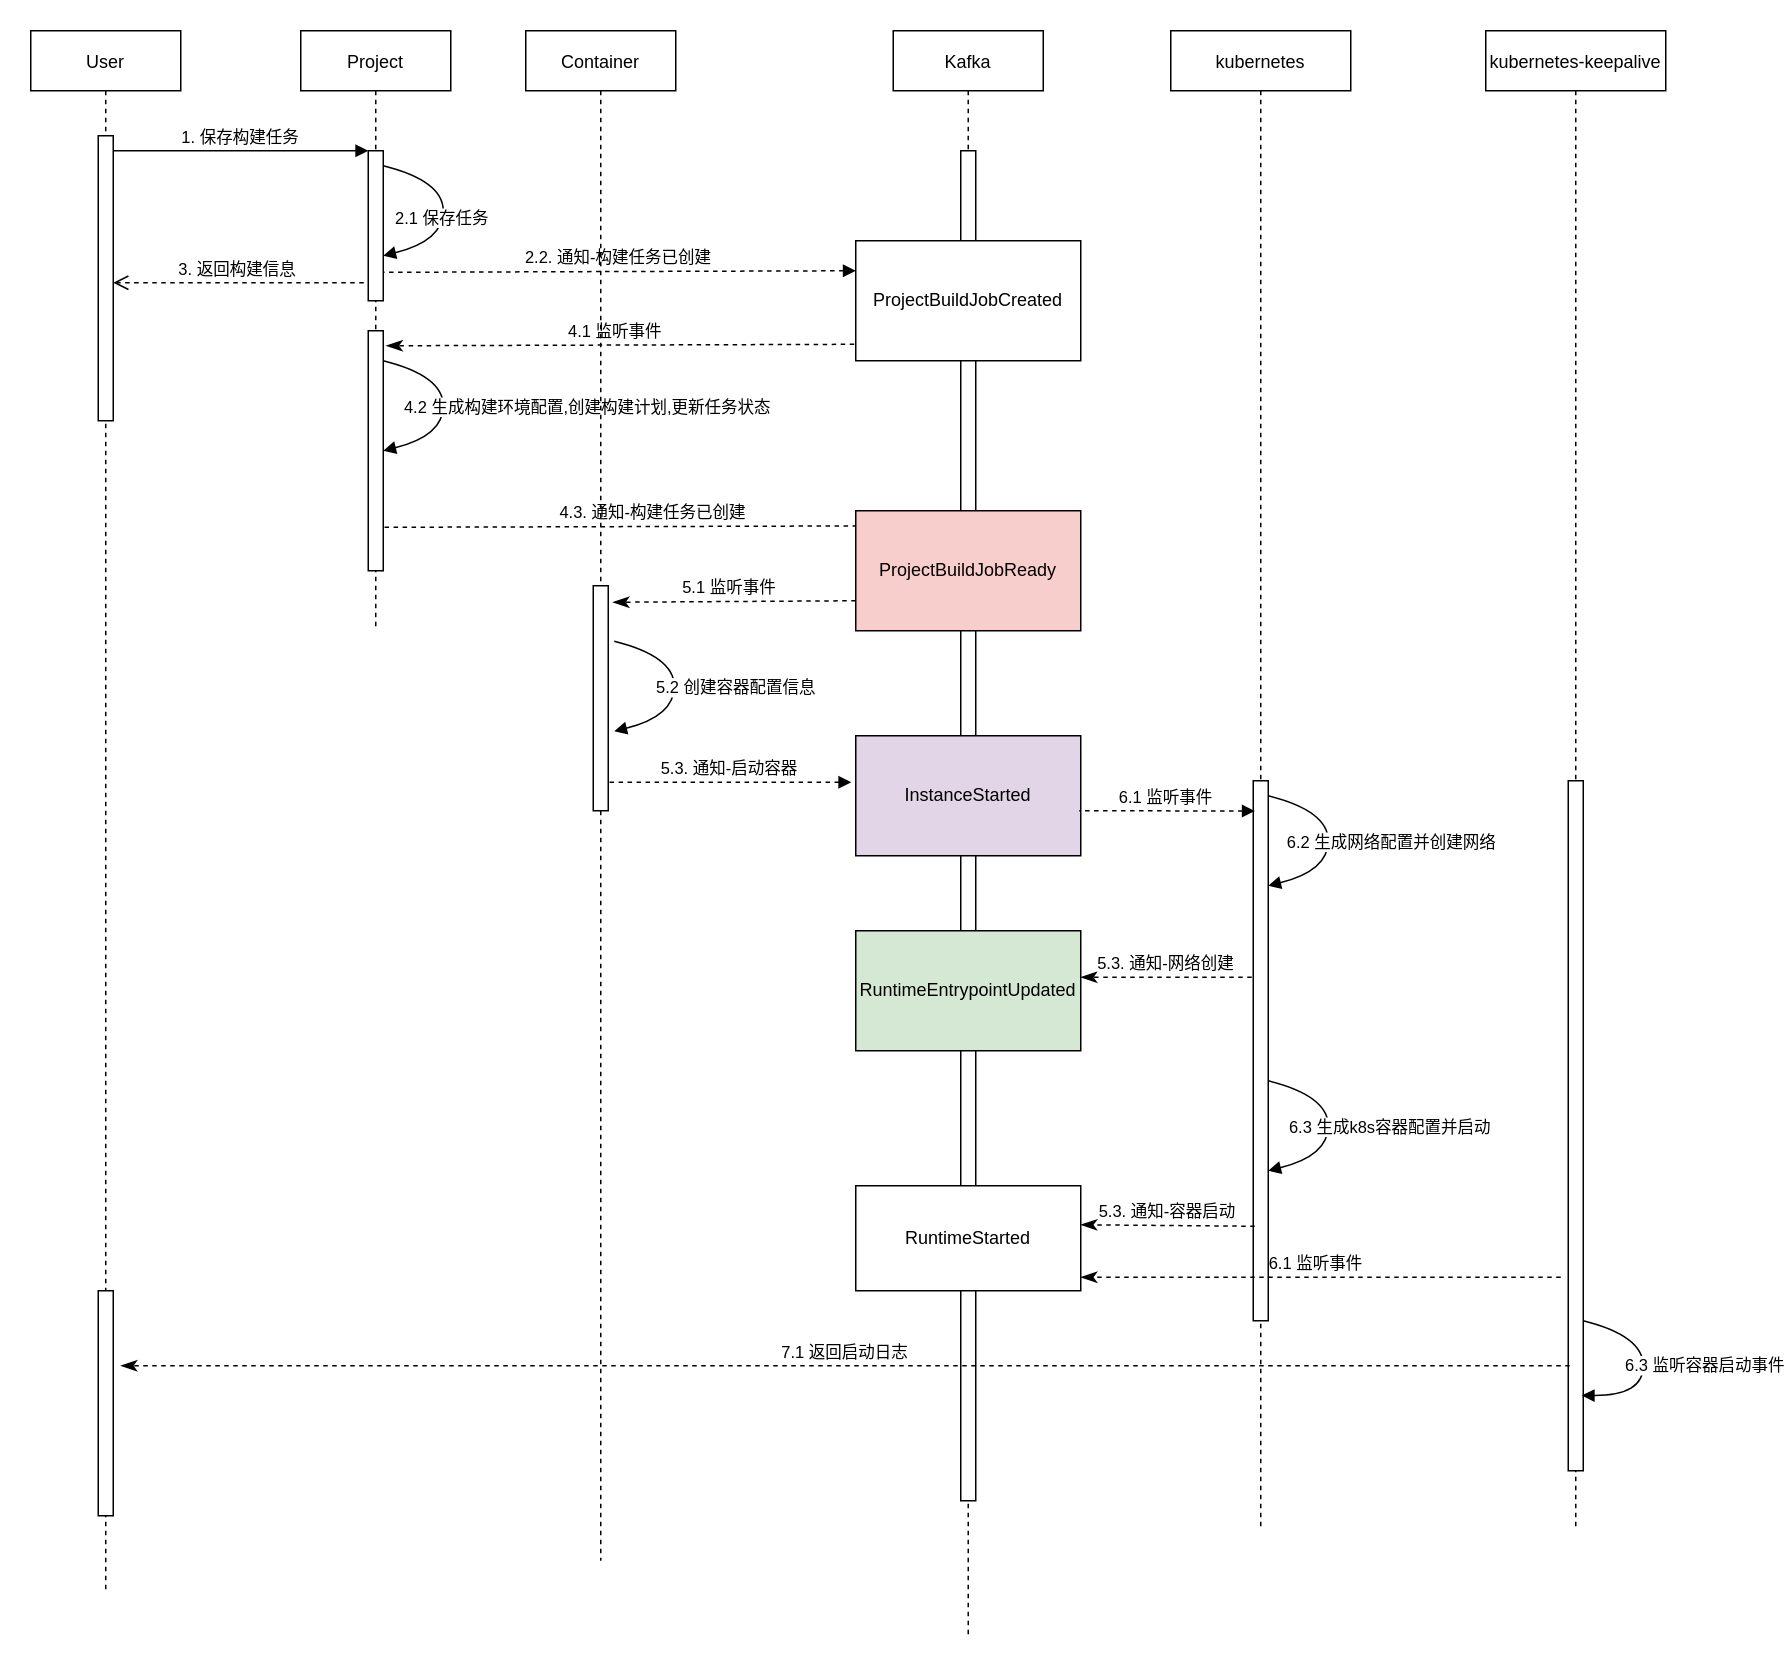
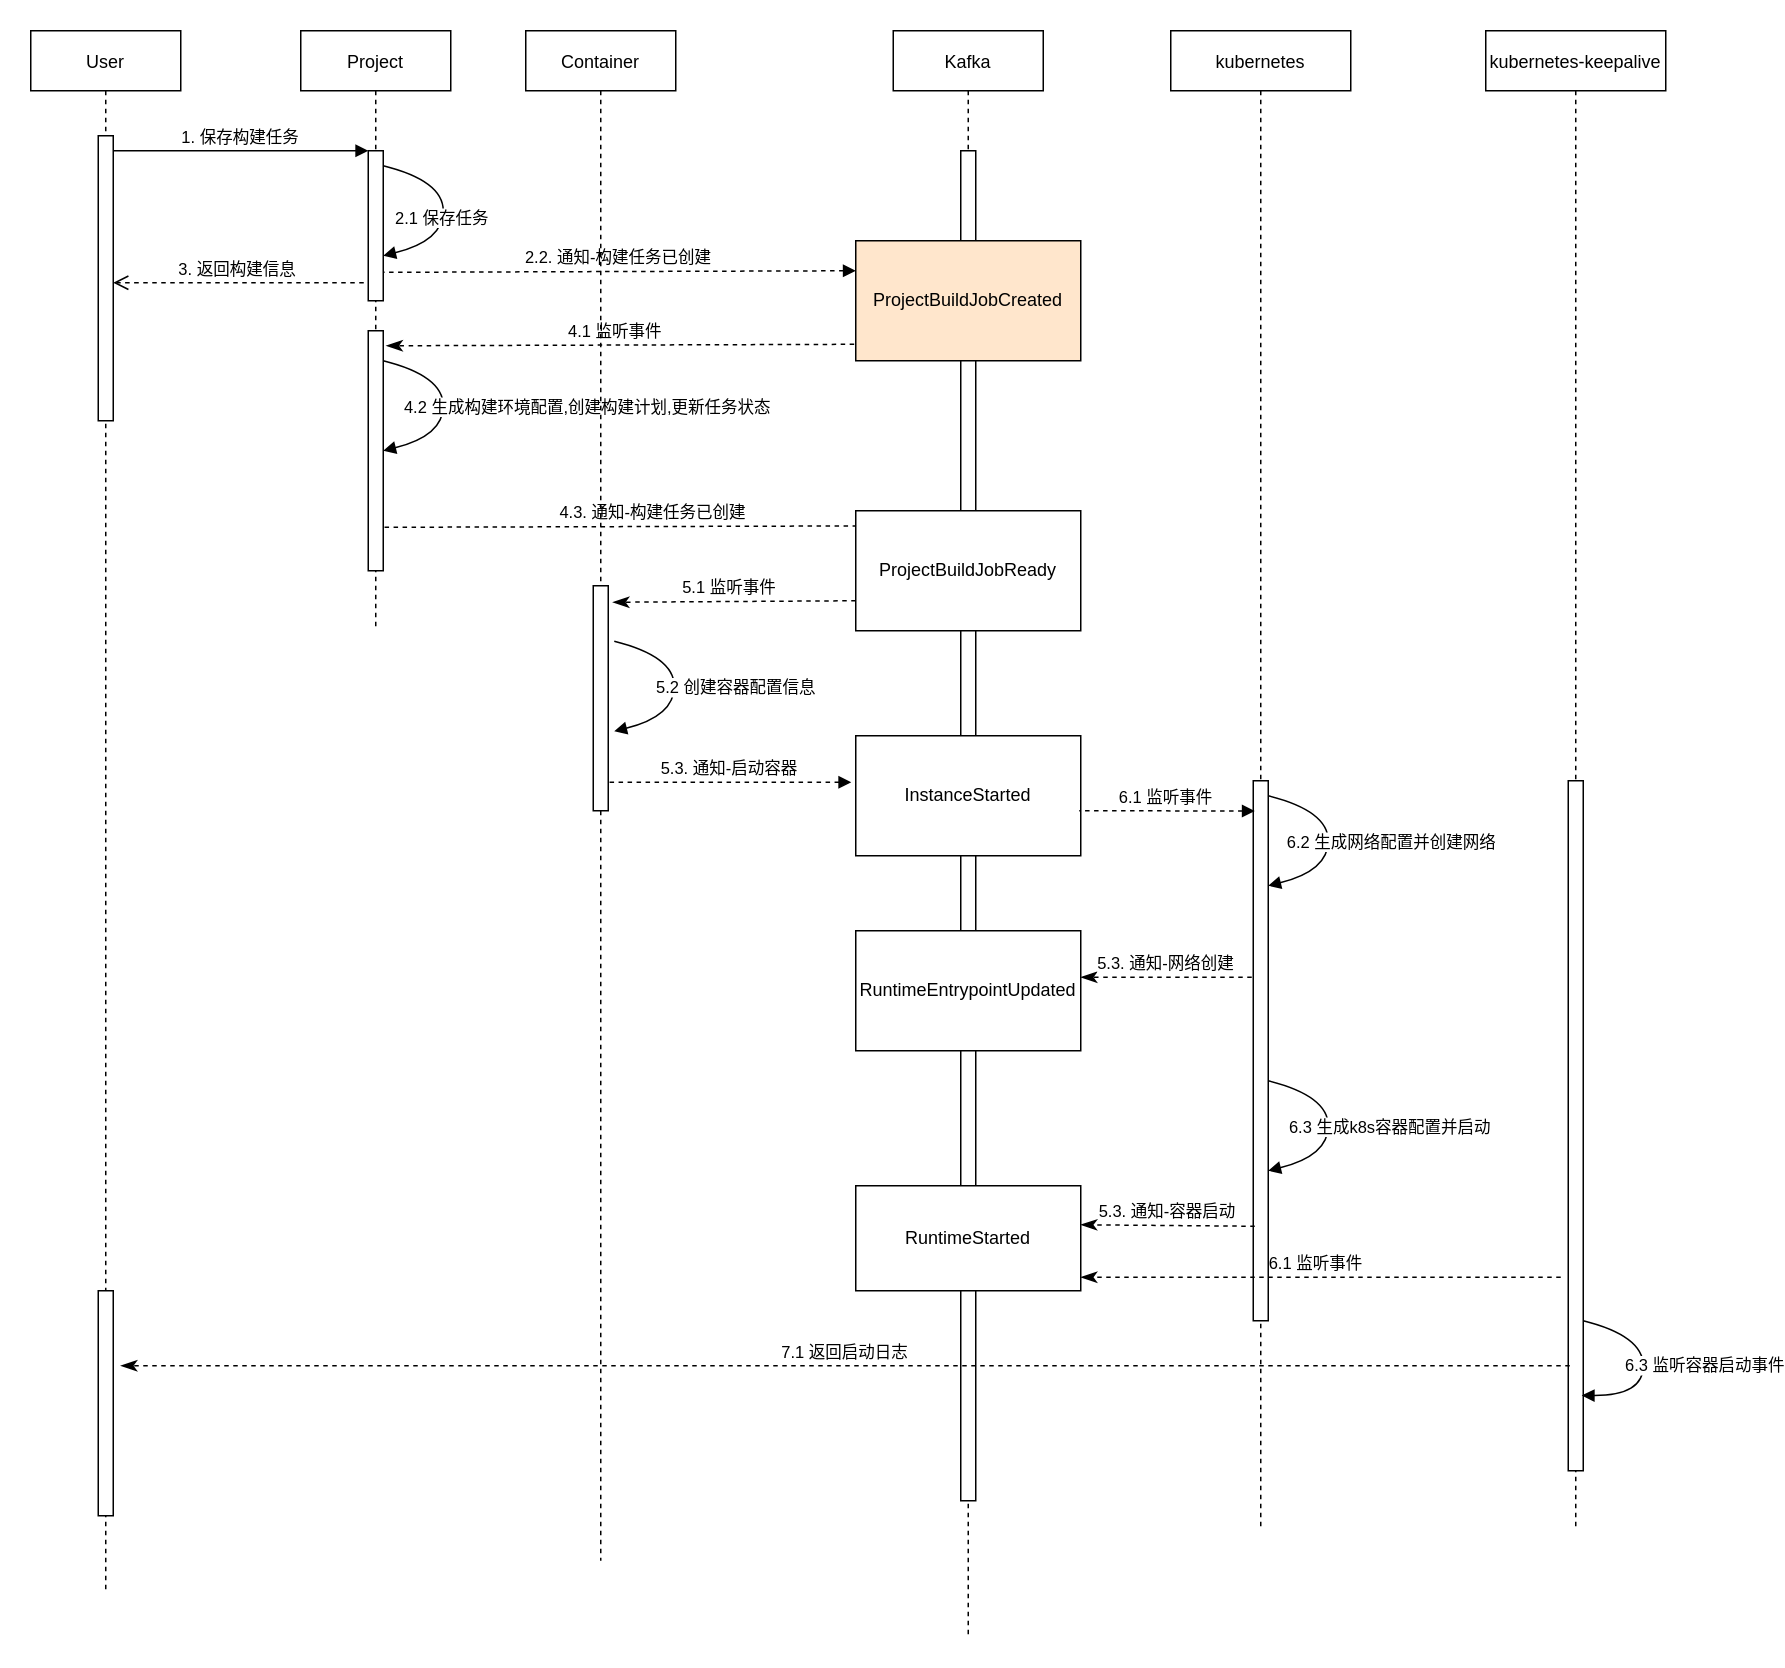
node "ProjectBuildJobCreated": fillcolor #ffffff -> #ffe6cc
node "ProjectBuildJobReady": fillcolor #f8cecc -> #ffffff
node "InstanceStarted": fillcolor #e1d5e7 -> #ffffff
node "RuntimeEntrypointUpdated": fillcolor #d5e8d4 -> #ffffff
